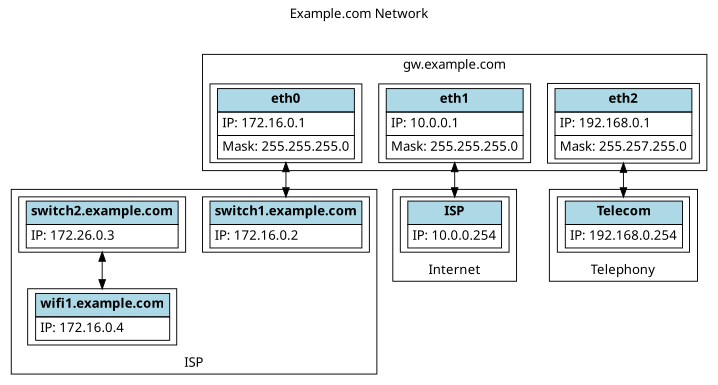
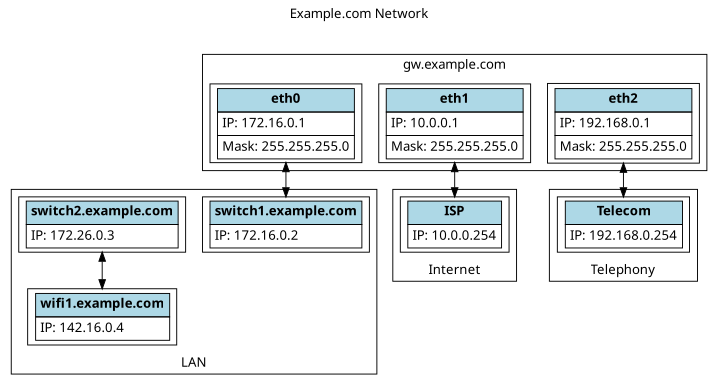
node "eth2": text "Mask: 255.257.255.0" -> "Mask: 255.255.255.0"
node "wifi1.example.com": text "IP: 172.16.0.4" -> "IP: 142.16.0.4"
cluster "ISP": label "ISP" -> "LAN"
